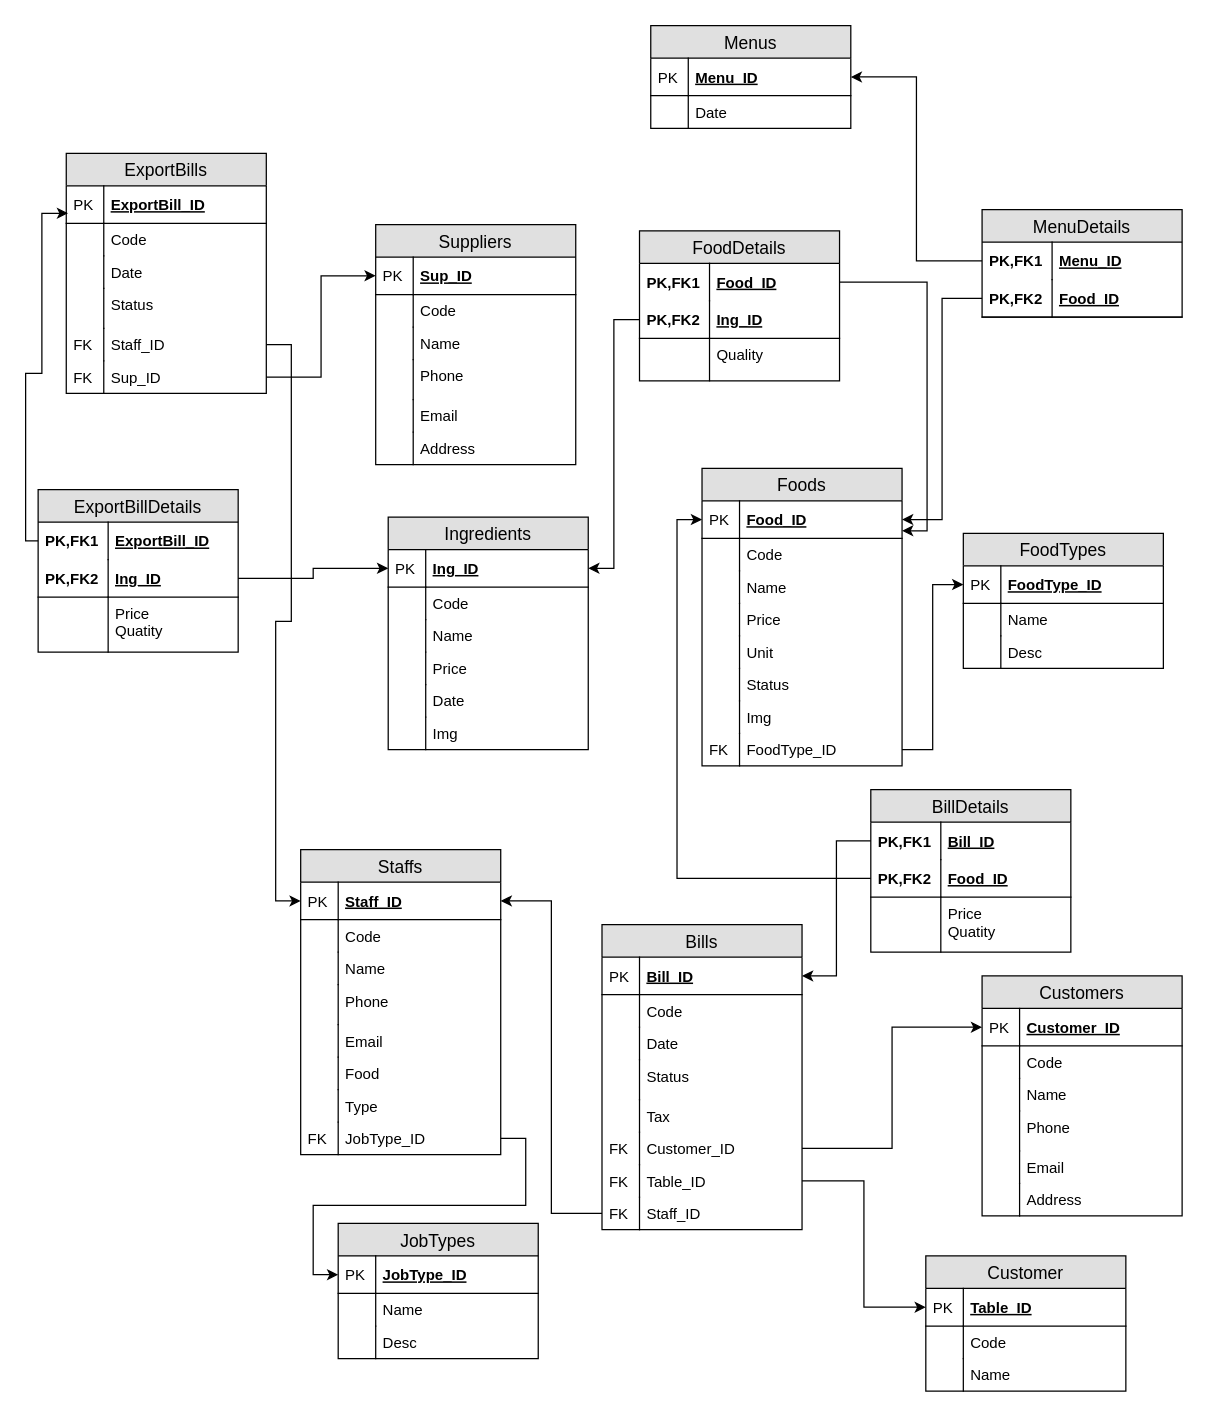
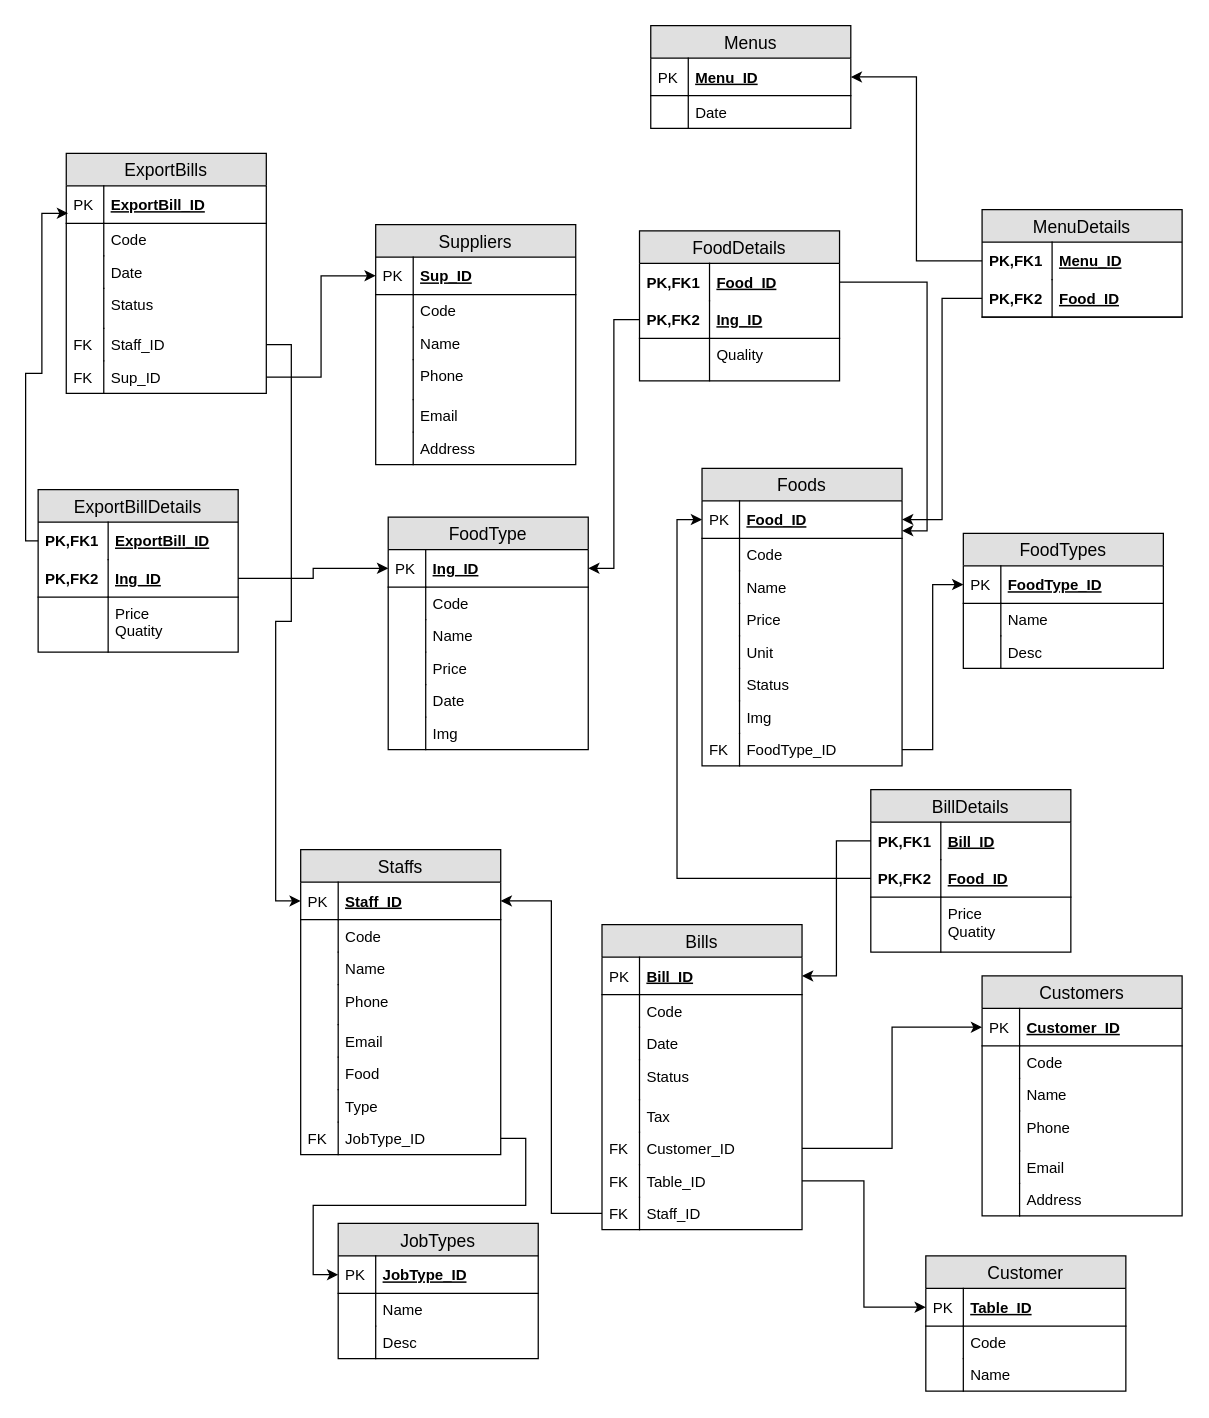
node "Ingredients": label "Ingredients" -> "FoodType"
